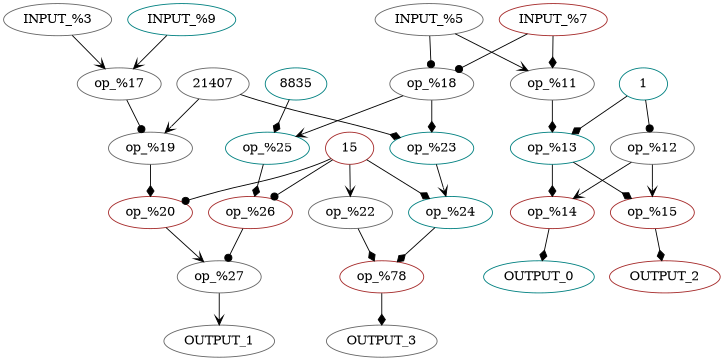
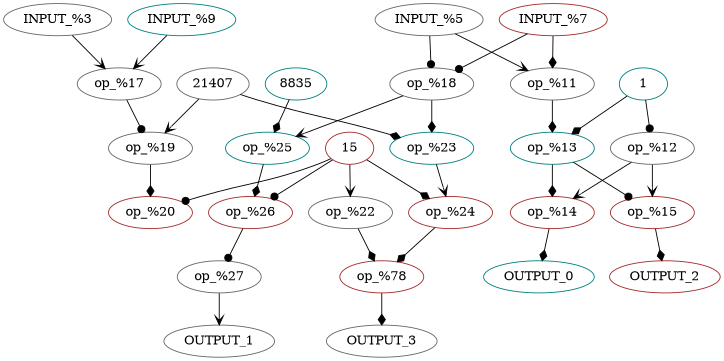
edge "op_%13" -> "op_%15": arrowhead diamond -> dot
node "op_%24": color teal -> brown
edge "op_%20" -> "op_%27": removed
